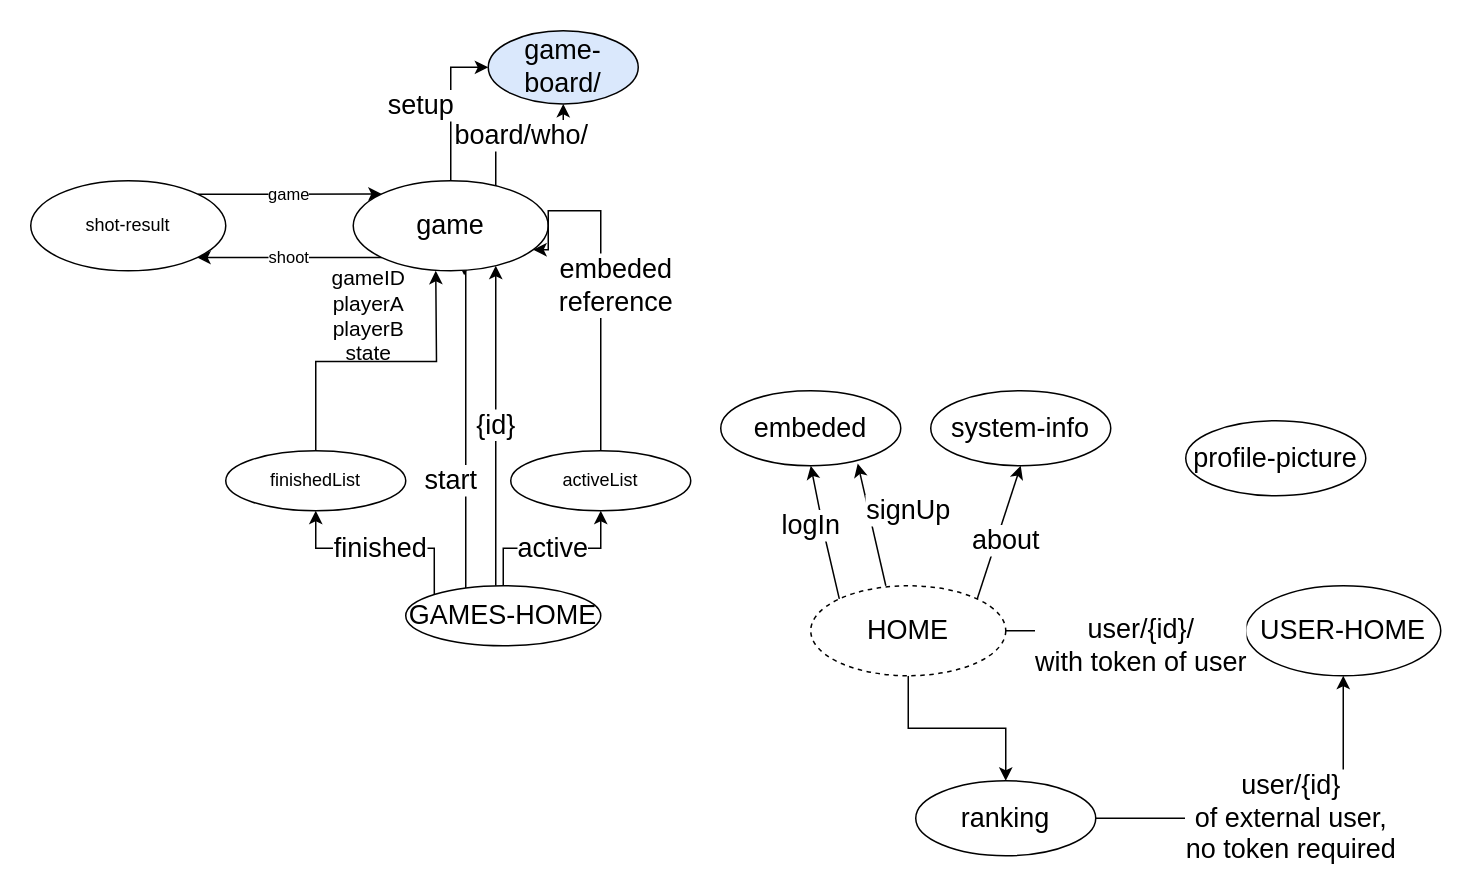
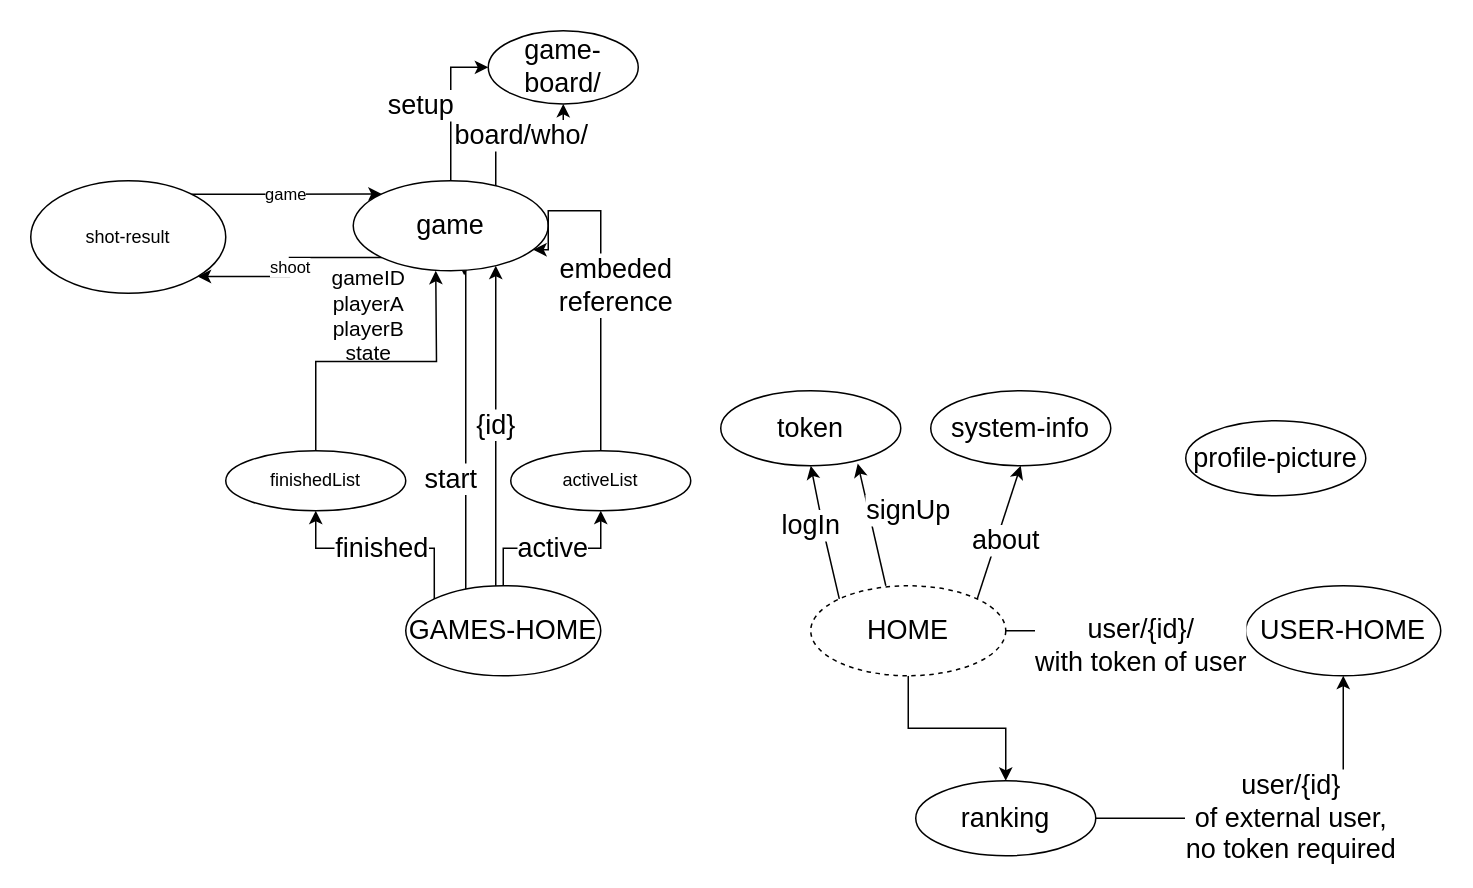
node "game-board/": fillcolor #dae8fc -> #ffffff
node "shot-result": size 195x90 -> 195x113
node "embeded": label "embeded" -> "token"
node "GAMES-HOME": size 195x60 -> 195x90
